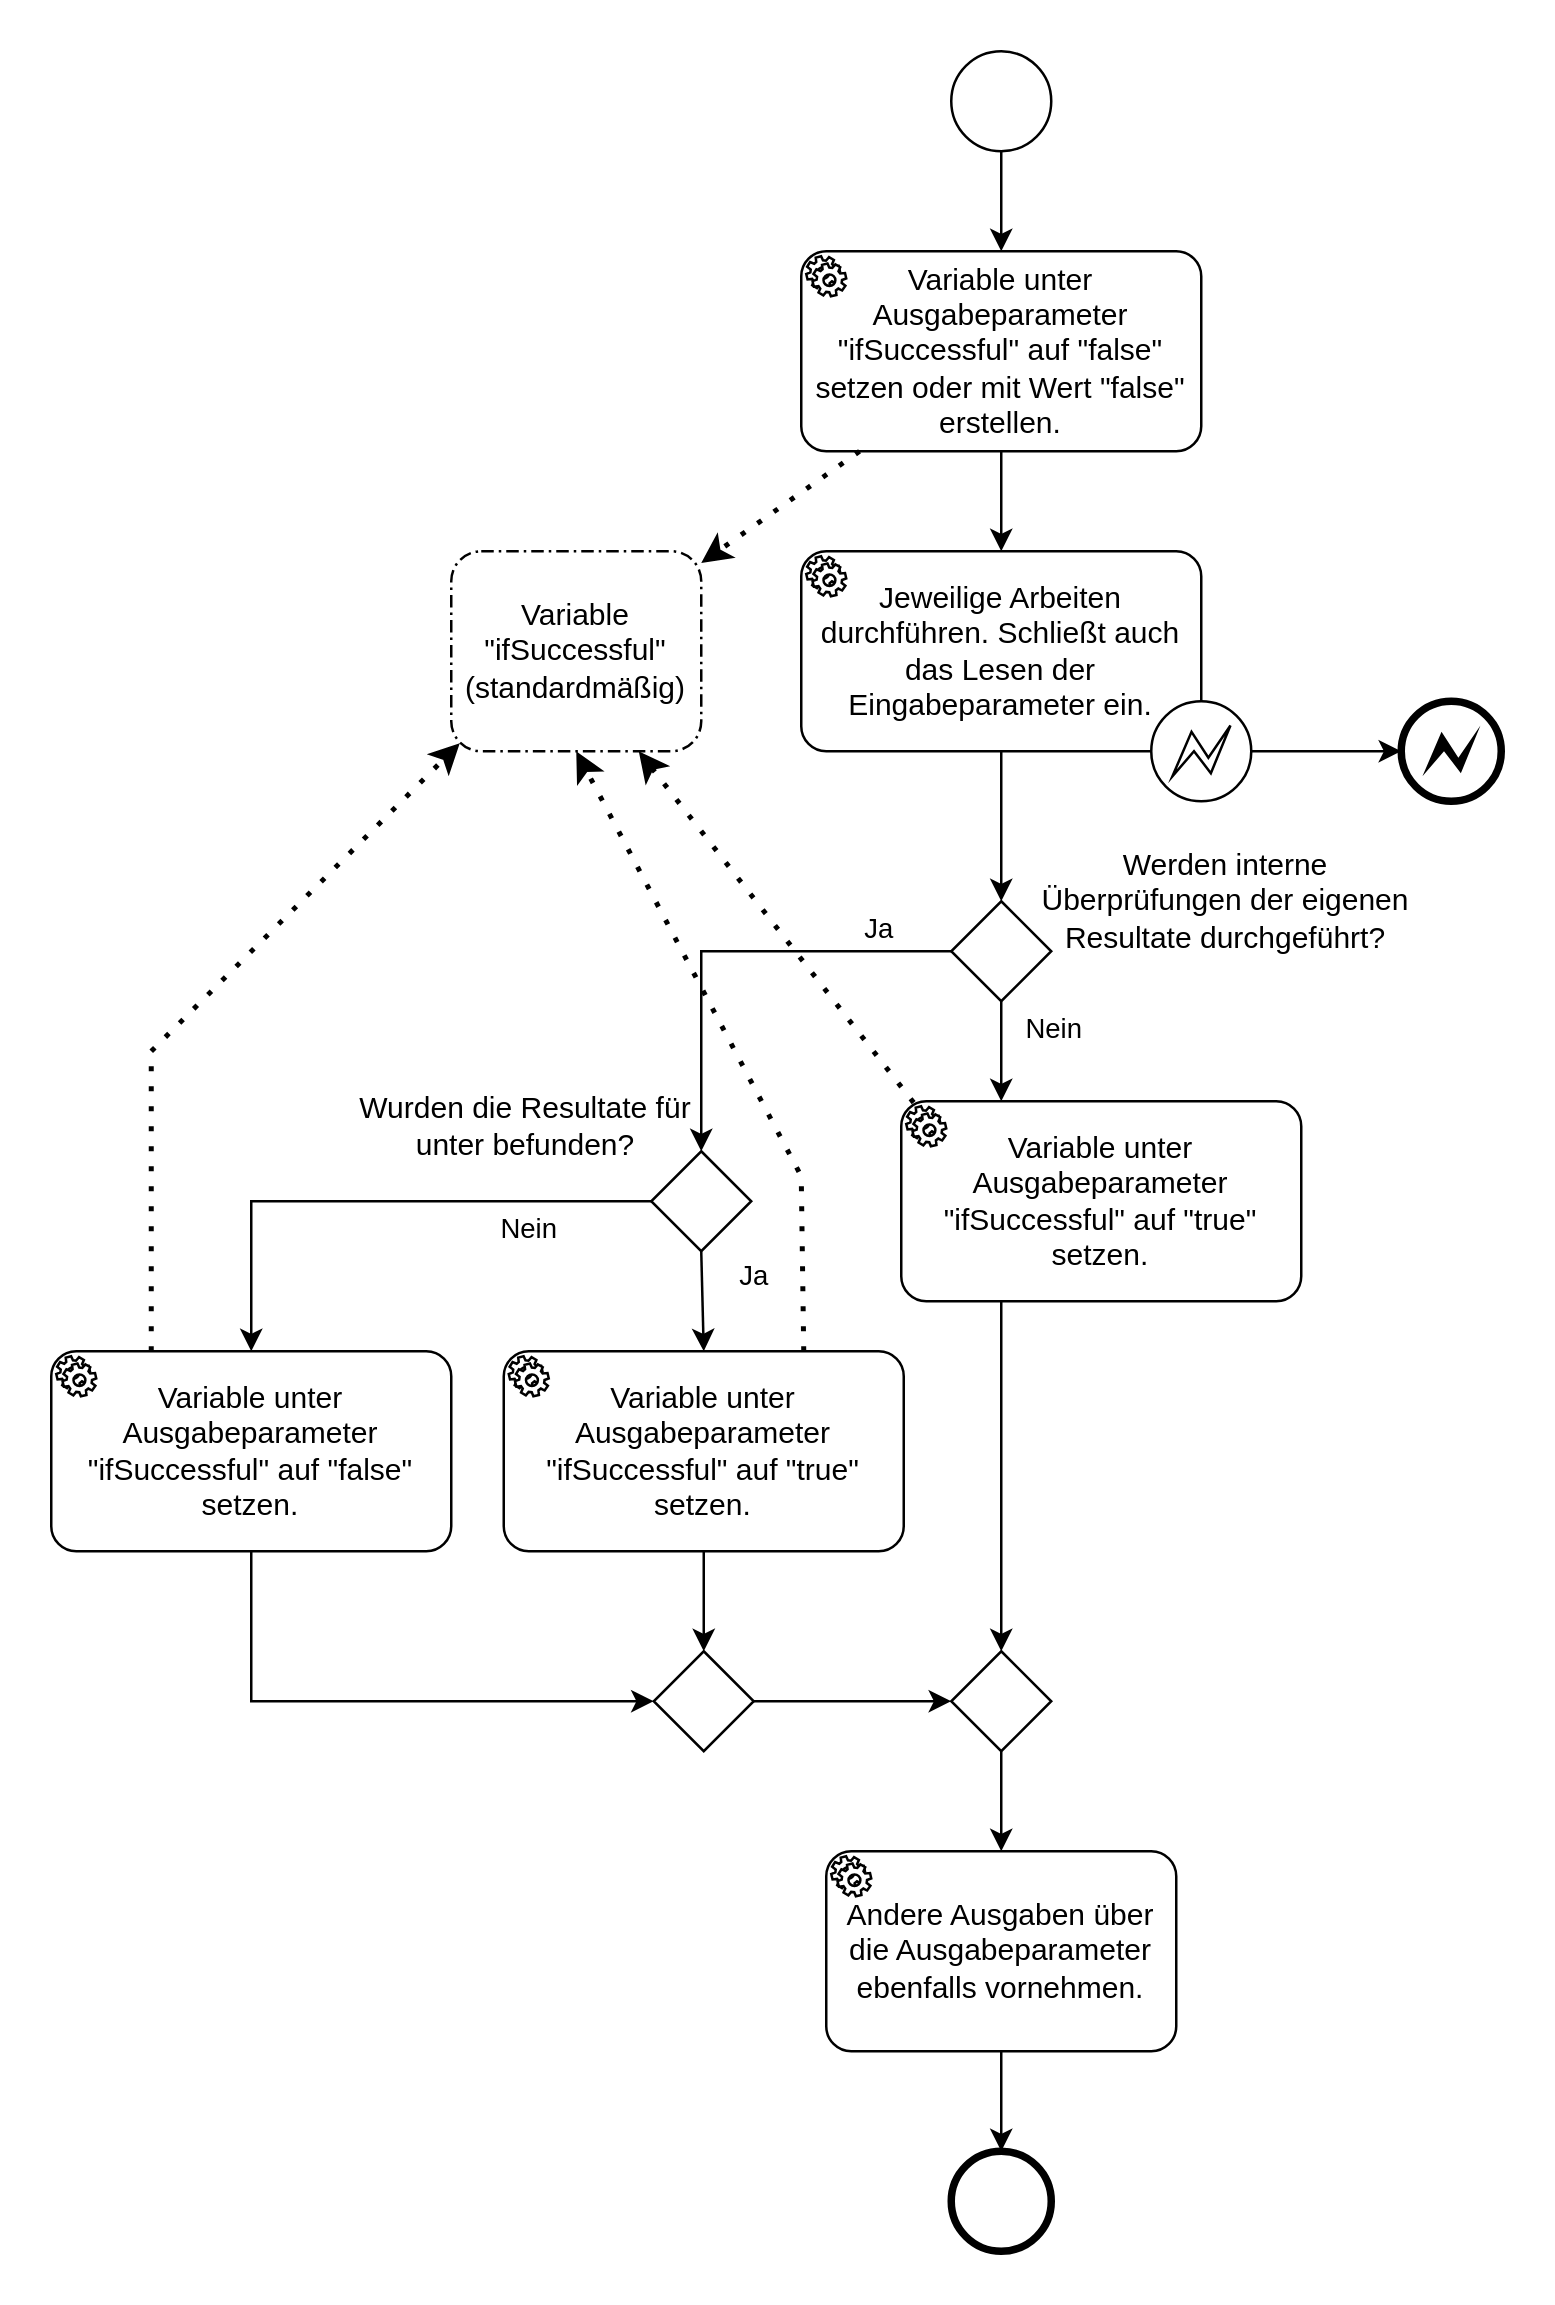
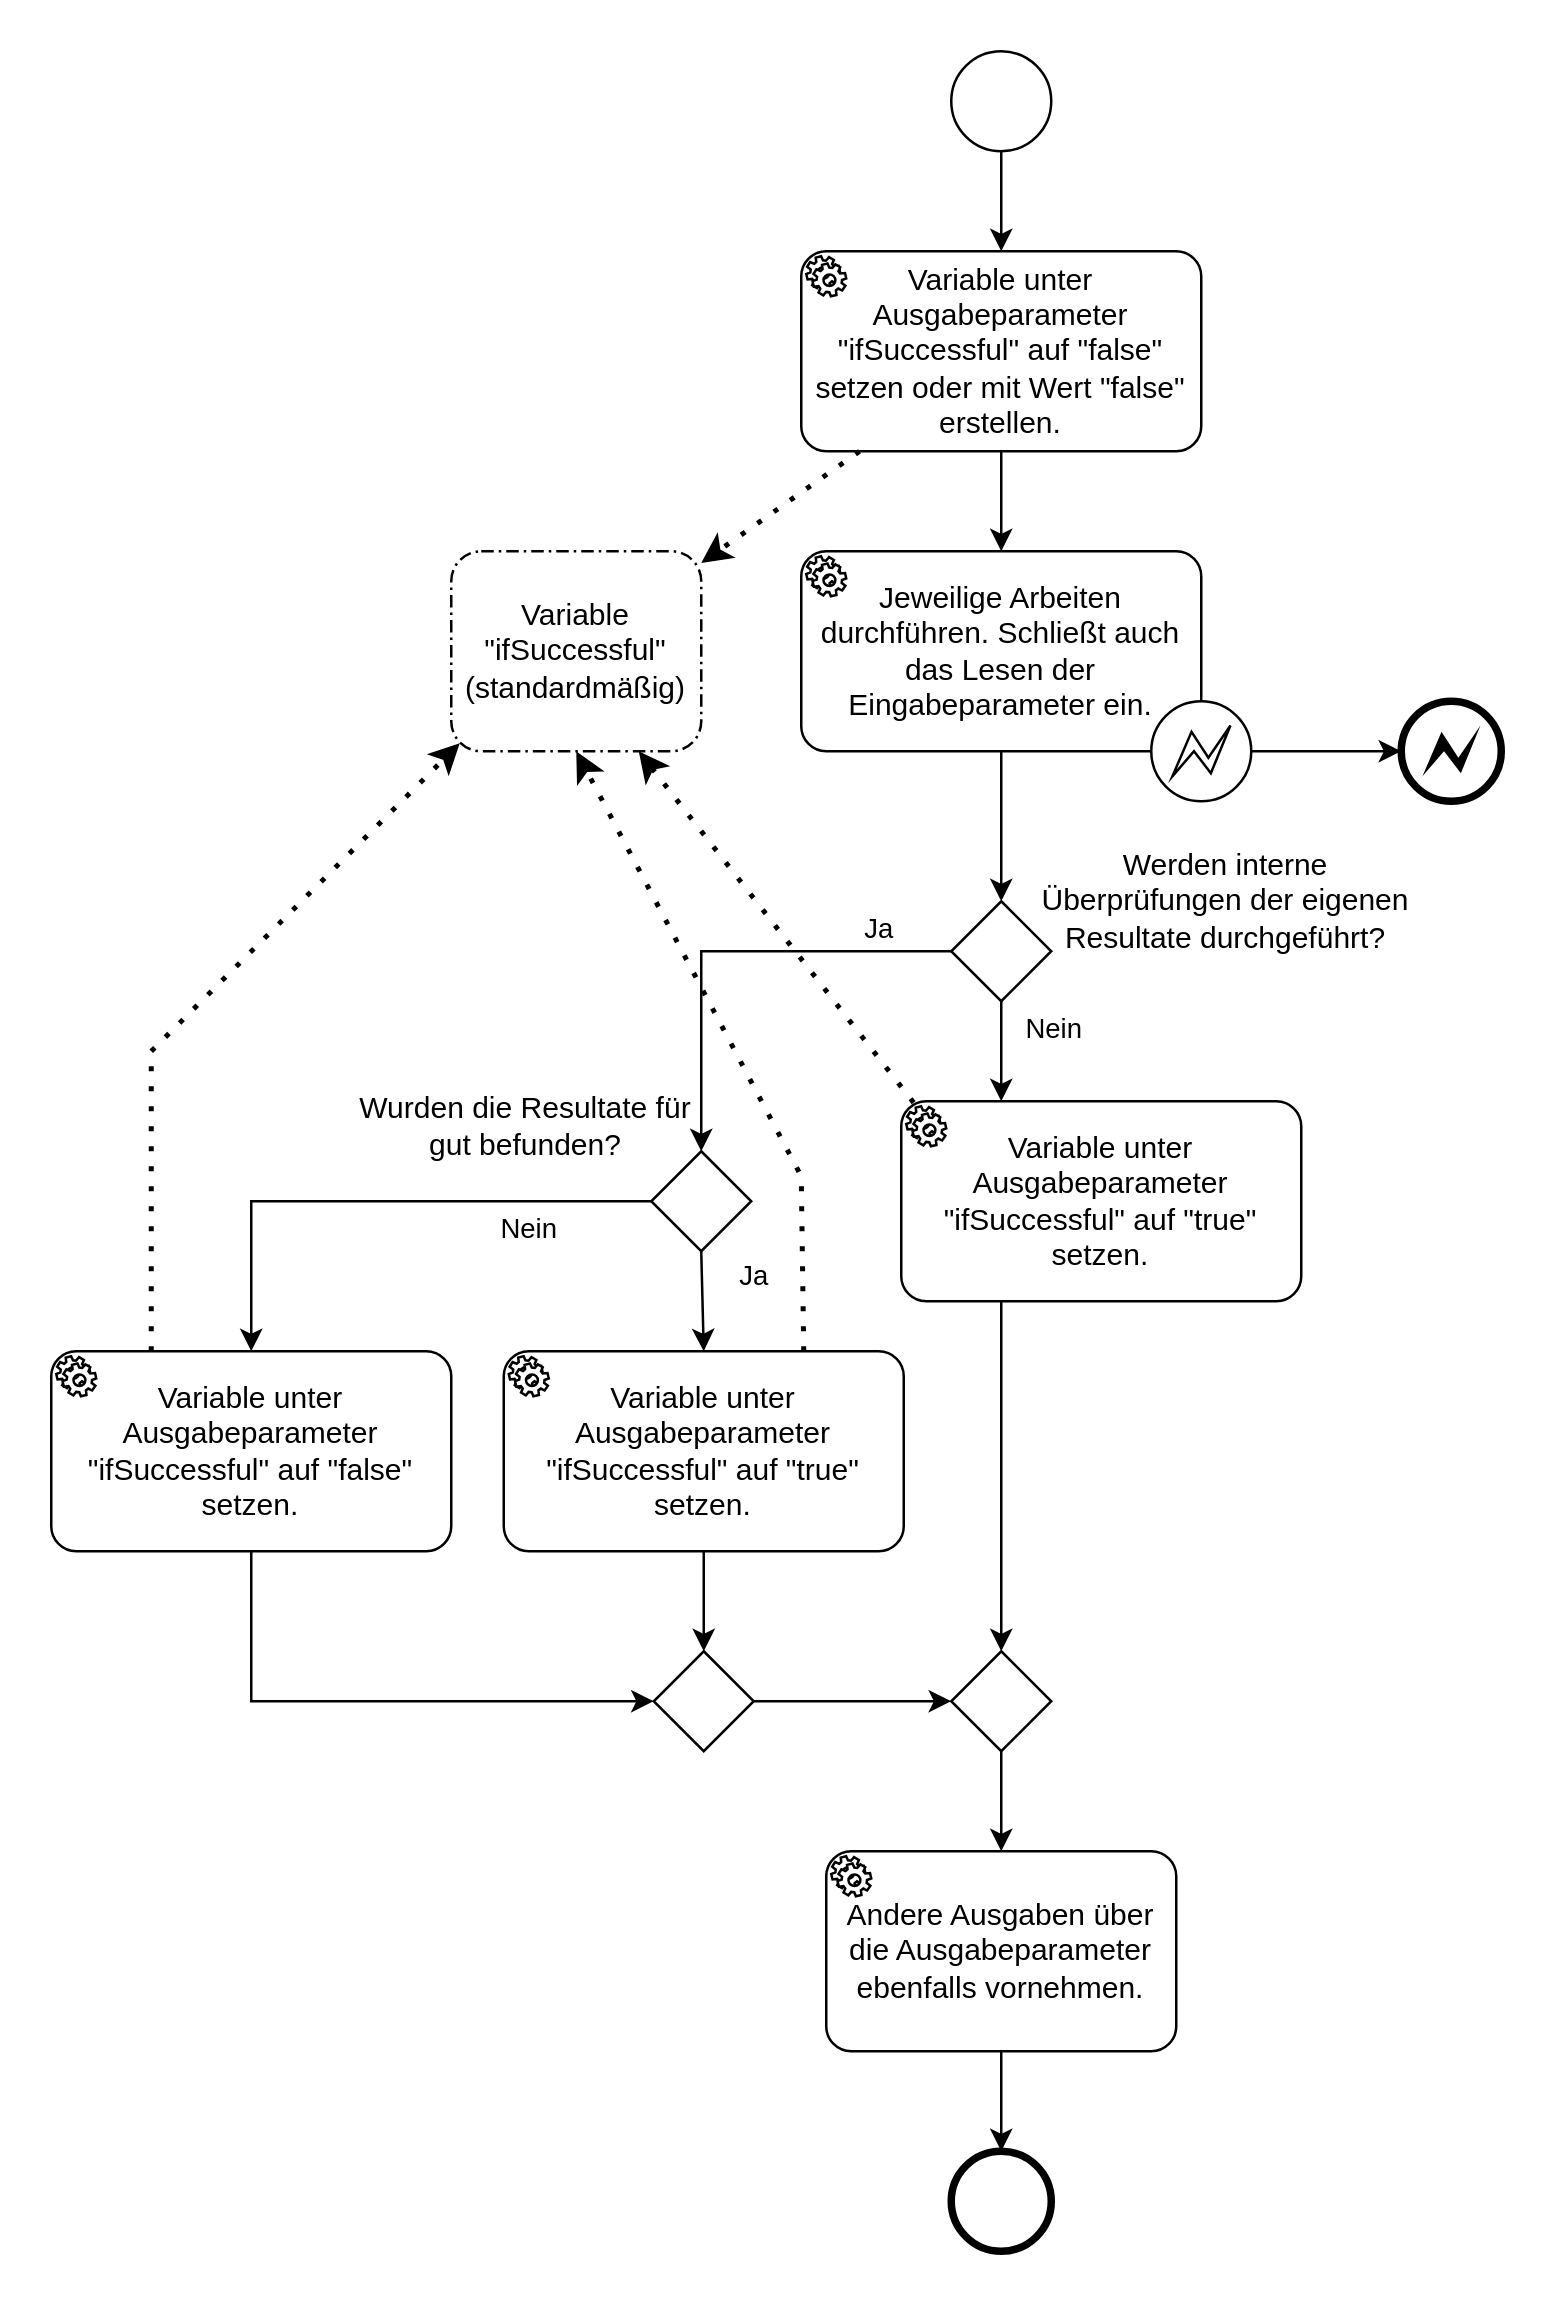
node "Wurden die Resultate für unter befunden?": label "Wurden die Resultate für unter befunden?" -> "Wurden die Resultate für gut befunden?"
